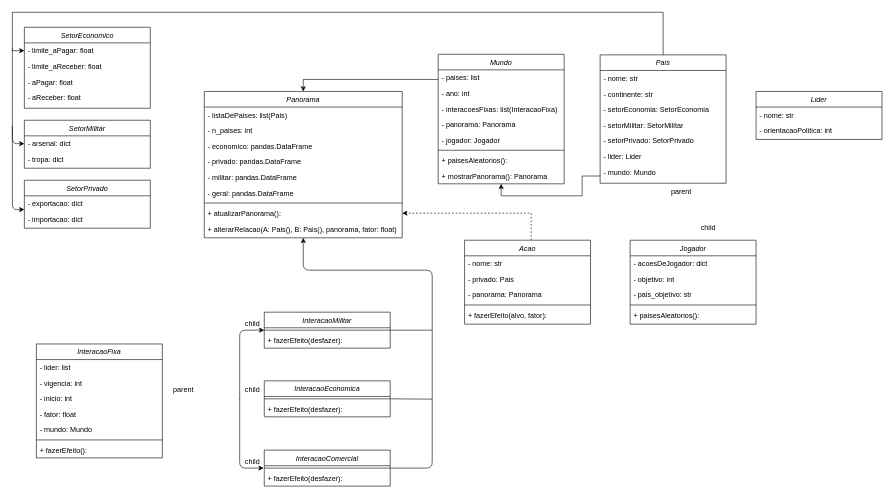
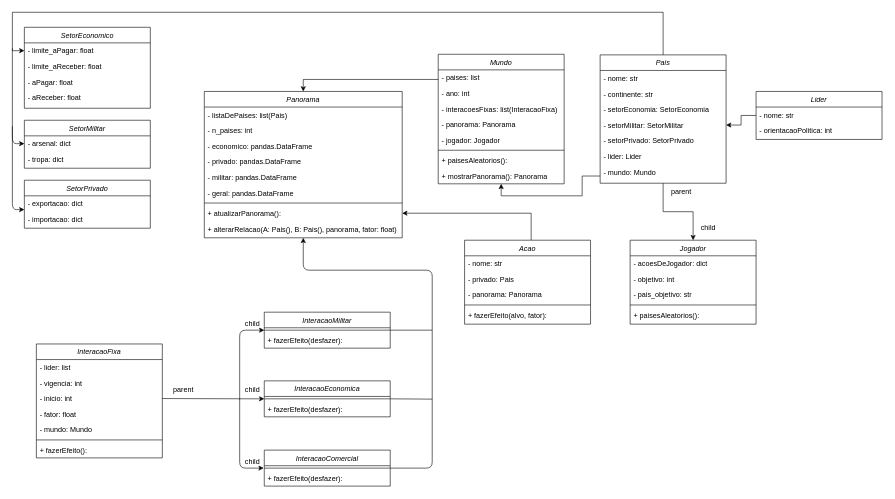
edge "Lider" -> "- setorMilitar: SetorMilitar": added
edge "Pais" -> "Jogador": added
edge "Acao" -> "+ atualizarPanorama():": style dashed -> solid
edge "- inicio: int" -> "InteracaoEconomica": added
